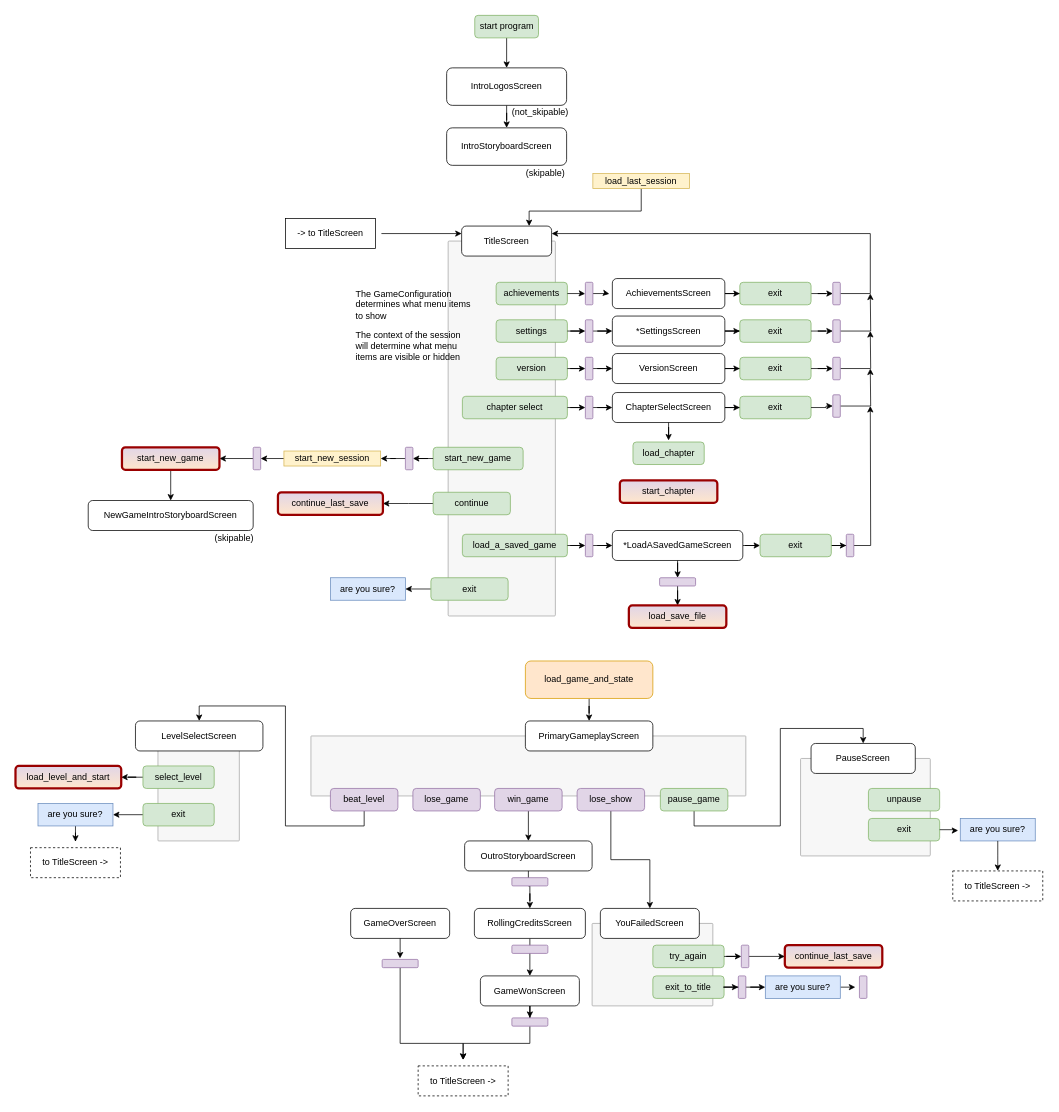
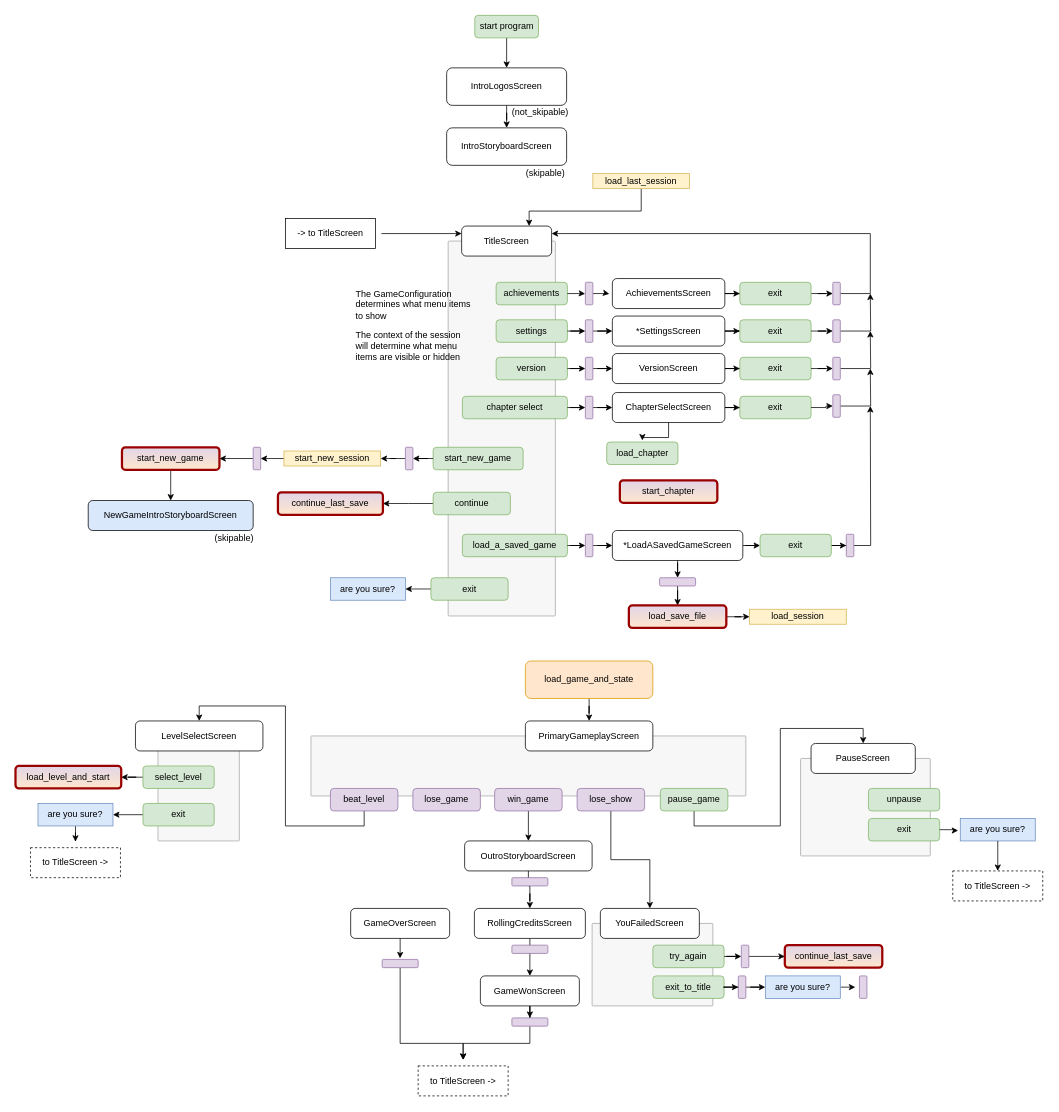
node "load_chapter": moved (669, 453) -> (642, 453)
node "NewGameIntroStoryboardScreen": fillcolor #ffffff -> #dae8fc
edge "load_save_file" -> "load_session": added
node "load_session": added
